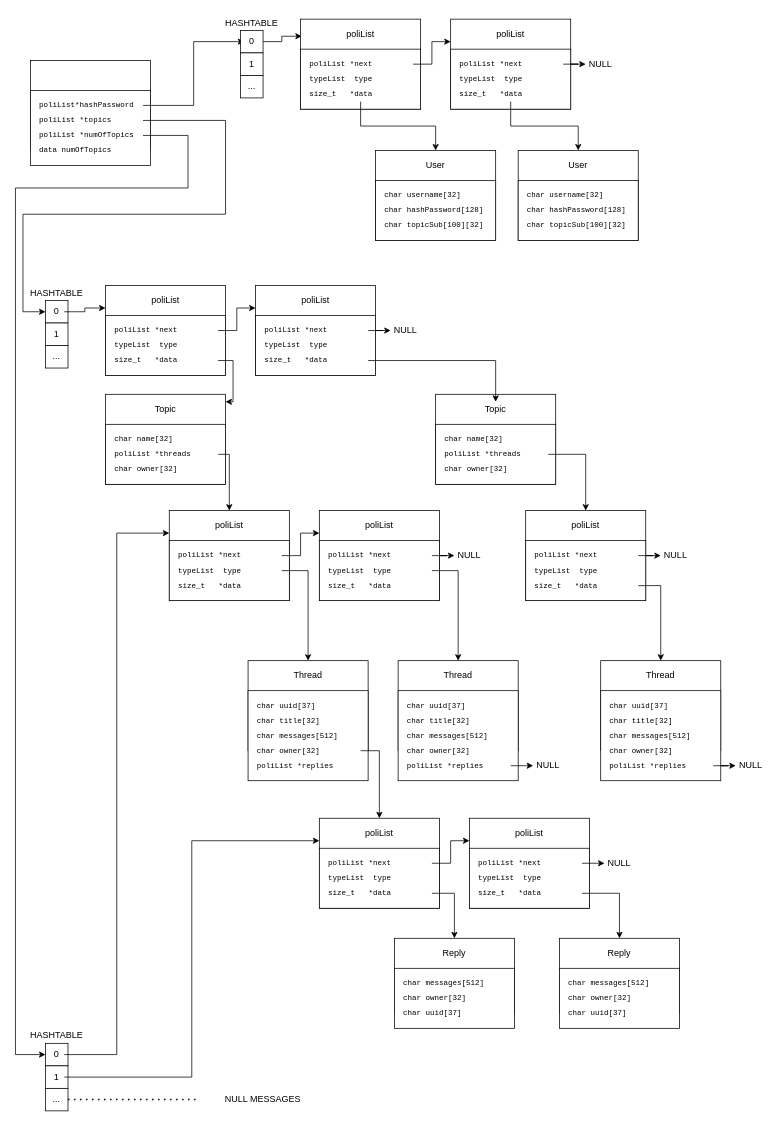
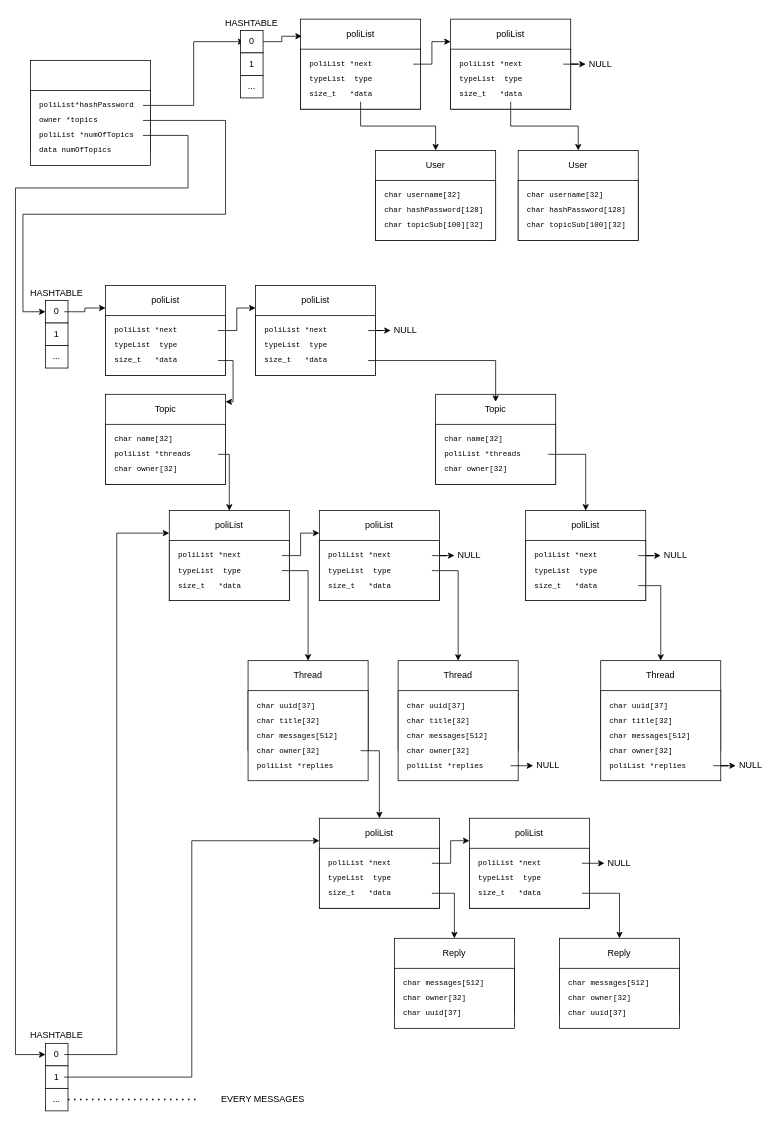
node "poliList *topics": label "poliList *topics" -> "owner *topics"
node "NULL MESSAGES": label "NULL MESSAGES" -> "EVERY MESSAGES"
